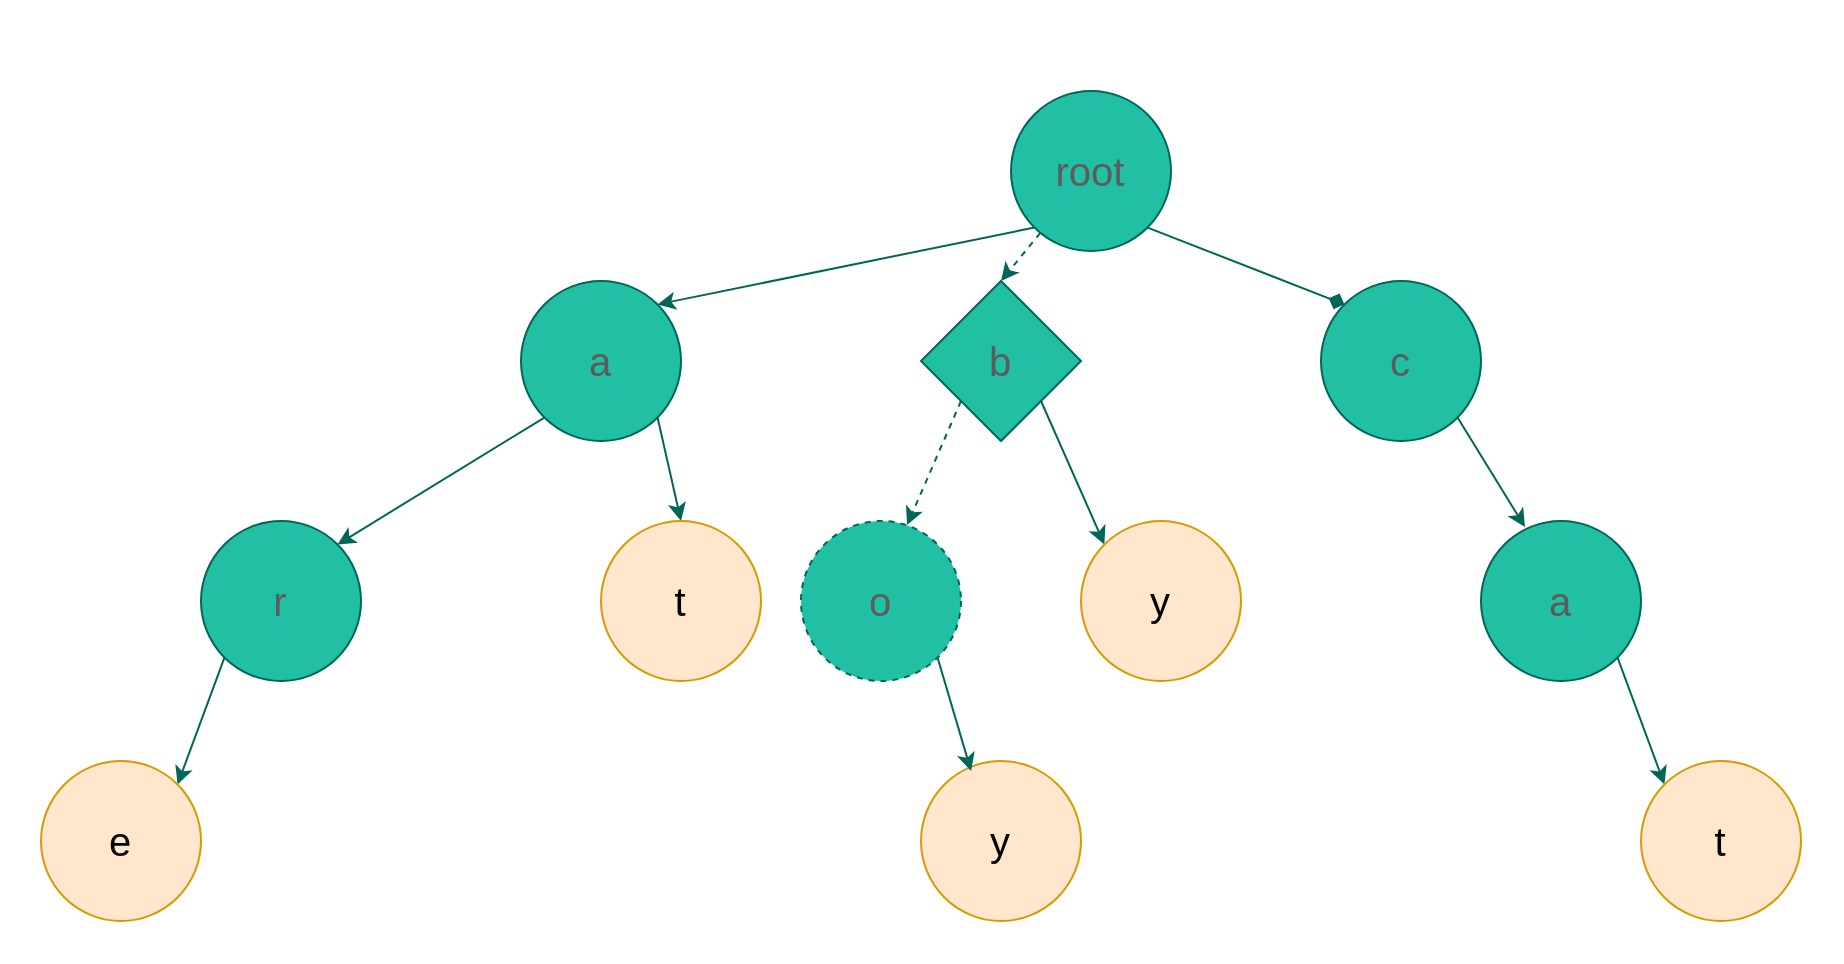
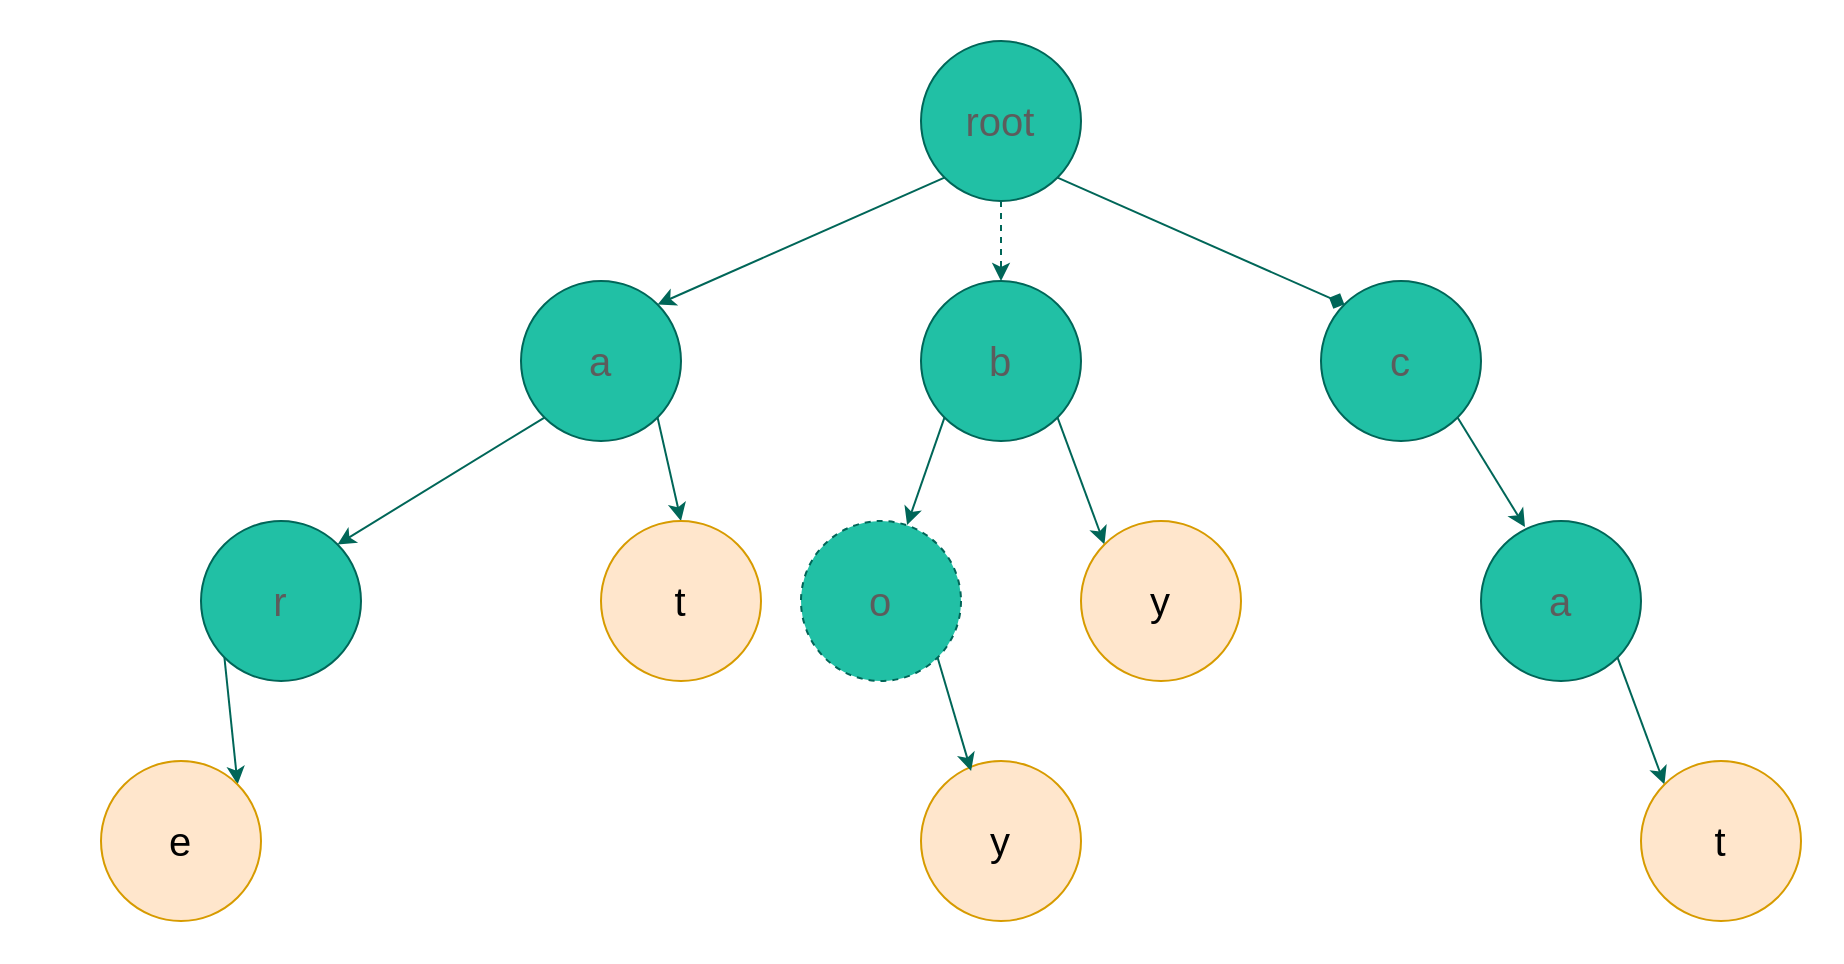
node "root": moved (1091, 171) -> (1001, 121)
node "b": shape diamond -> ellipse
edge "b" -> "o": style dashed -> solid
node "e": moved (121, 841) -> (181, 841)
